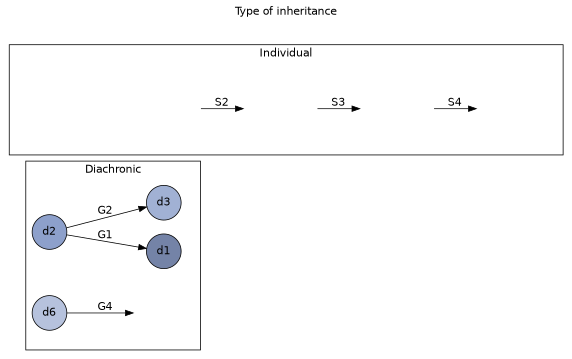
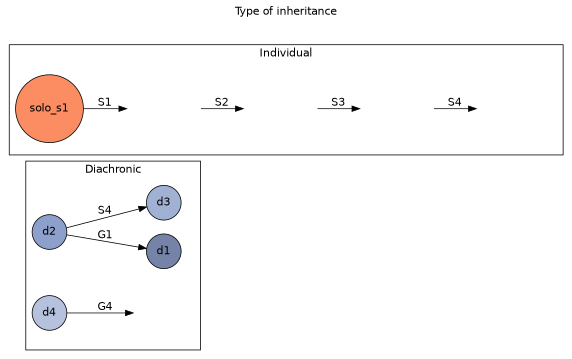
node "solo_s1": added
edge "d2" -> "d3": label "G2" -> "S4"
node "d6": label "d6" -> "d4"
